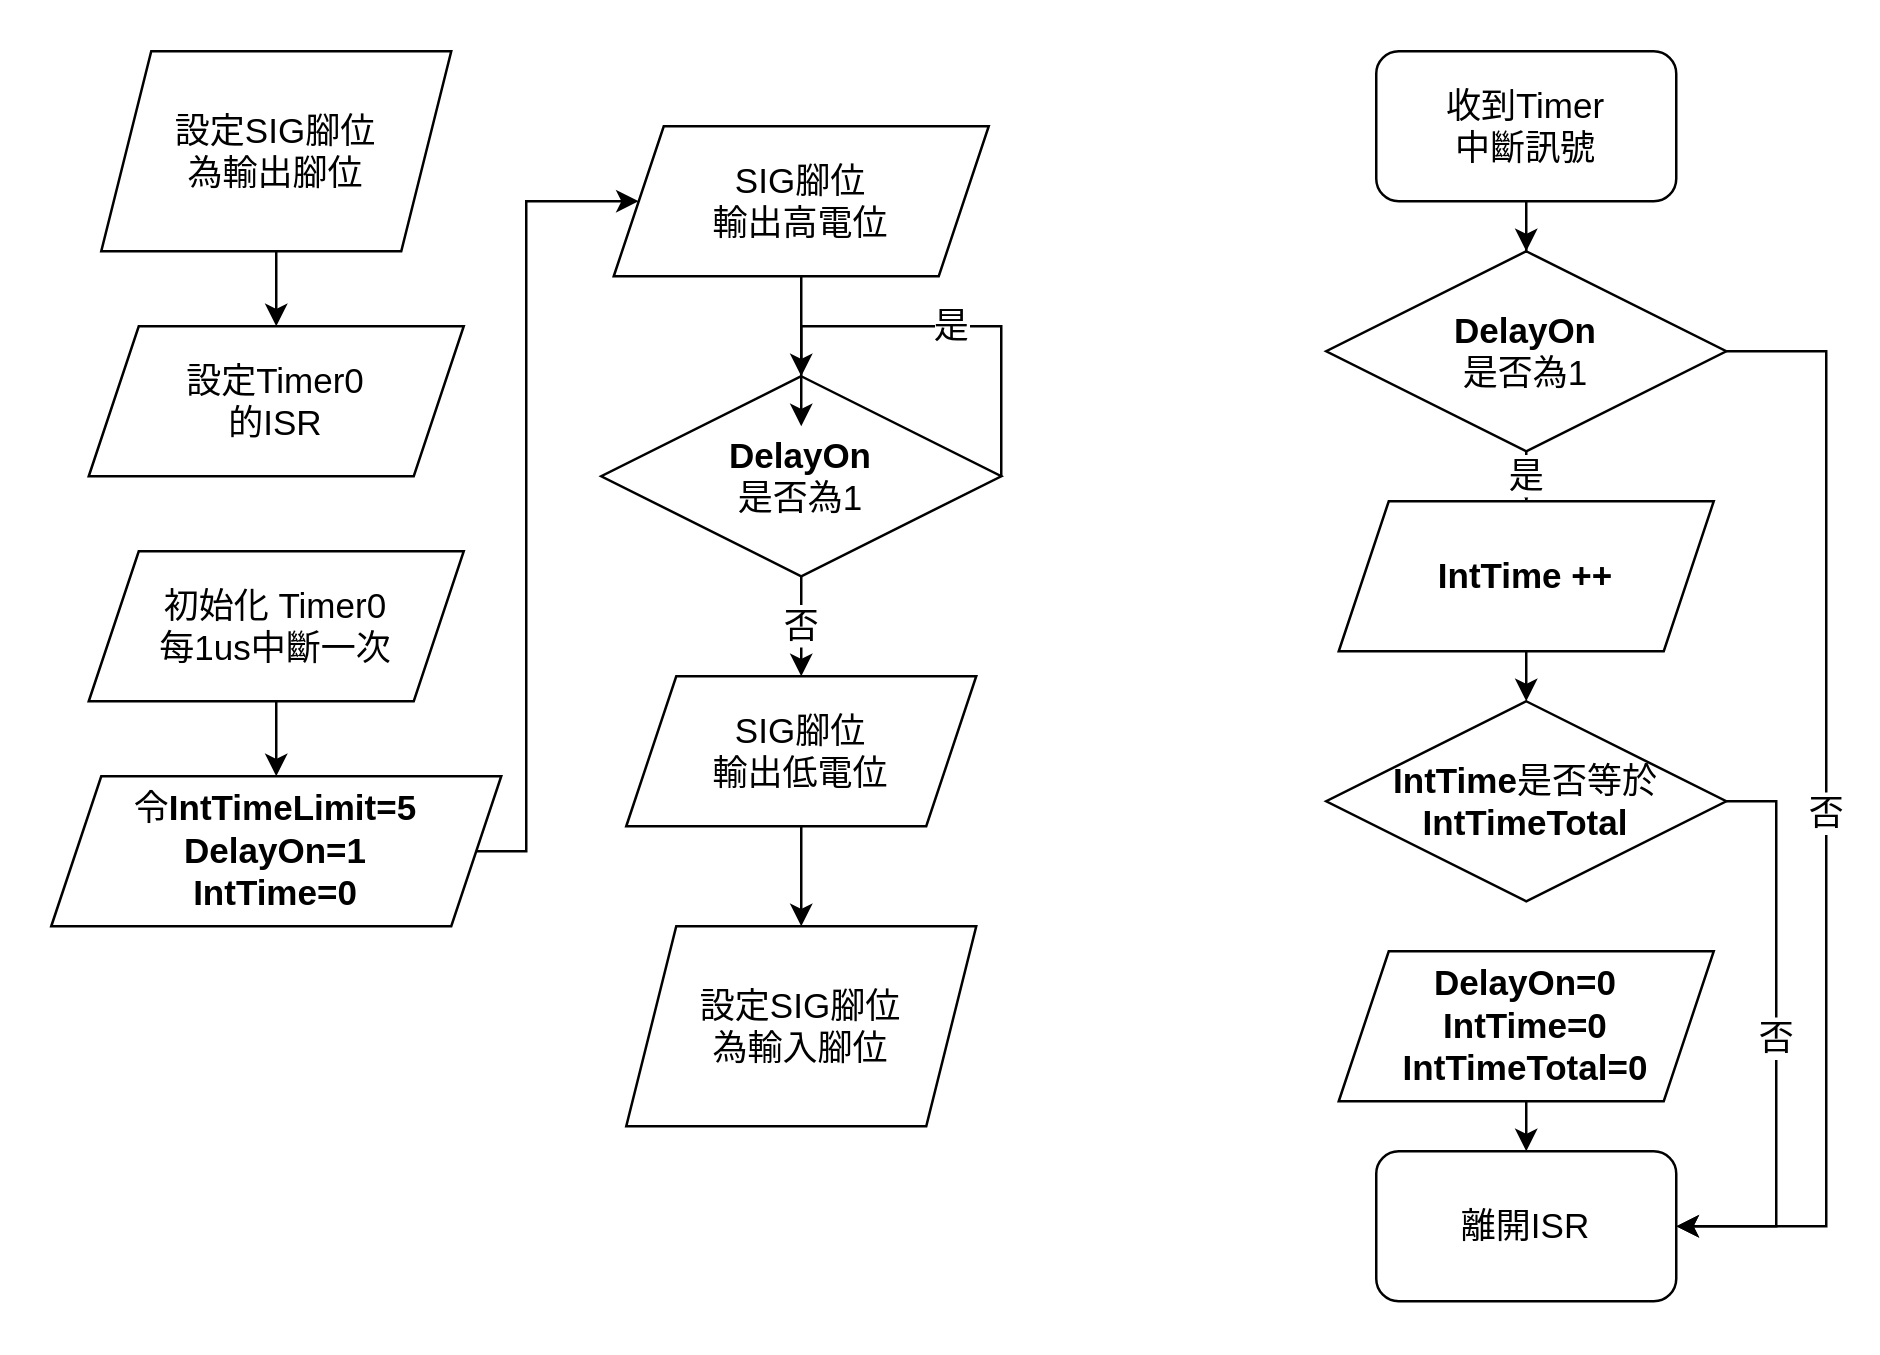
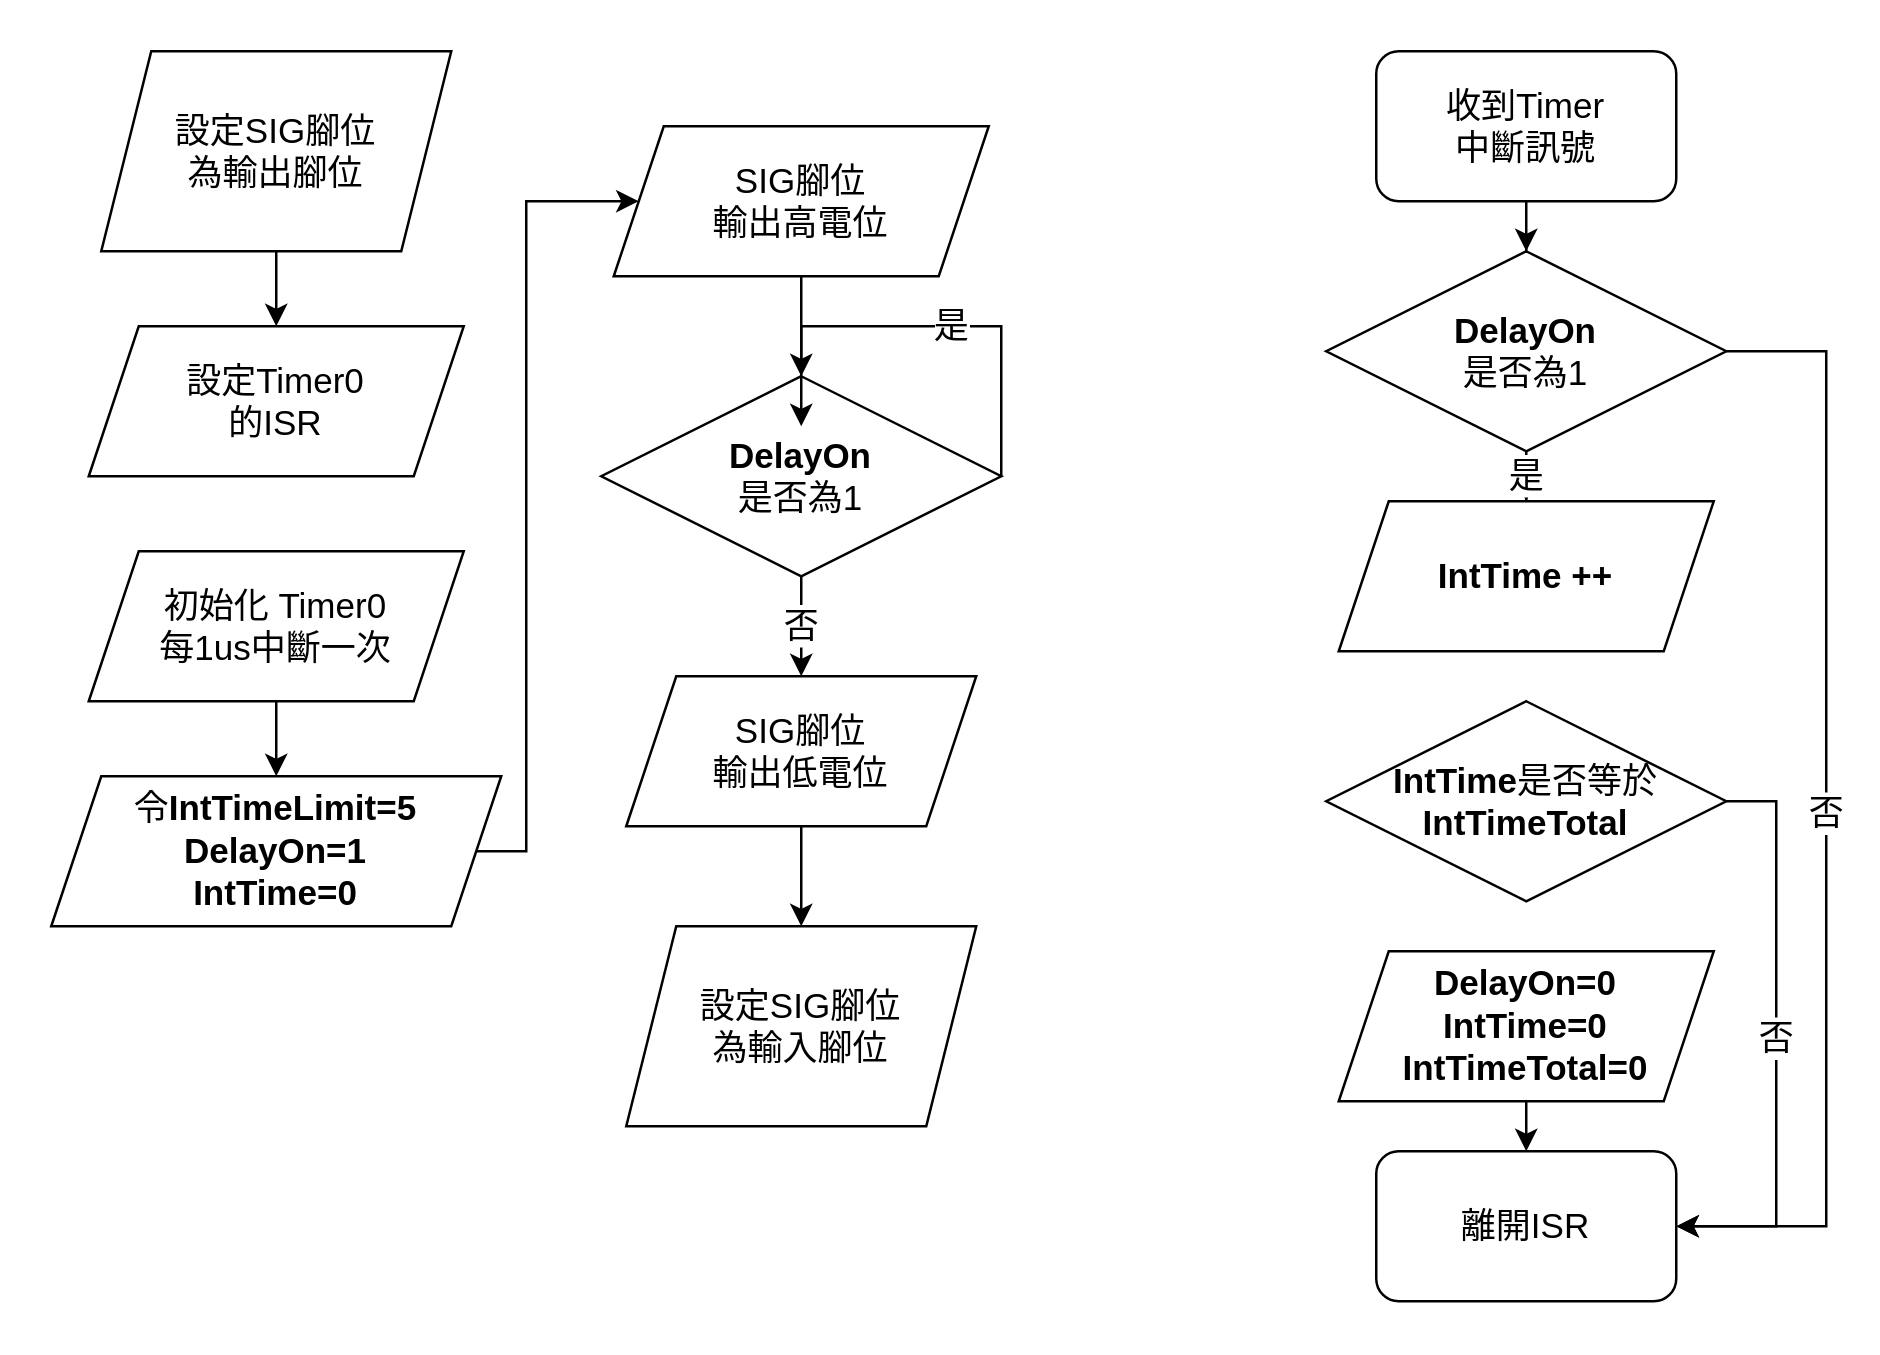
edge "IntTime ++" -> "IntTime是否等於IntTimeTotal": removed
